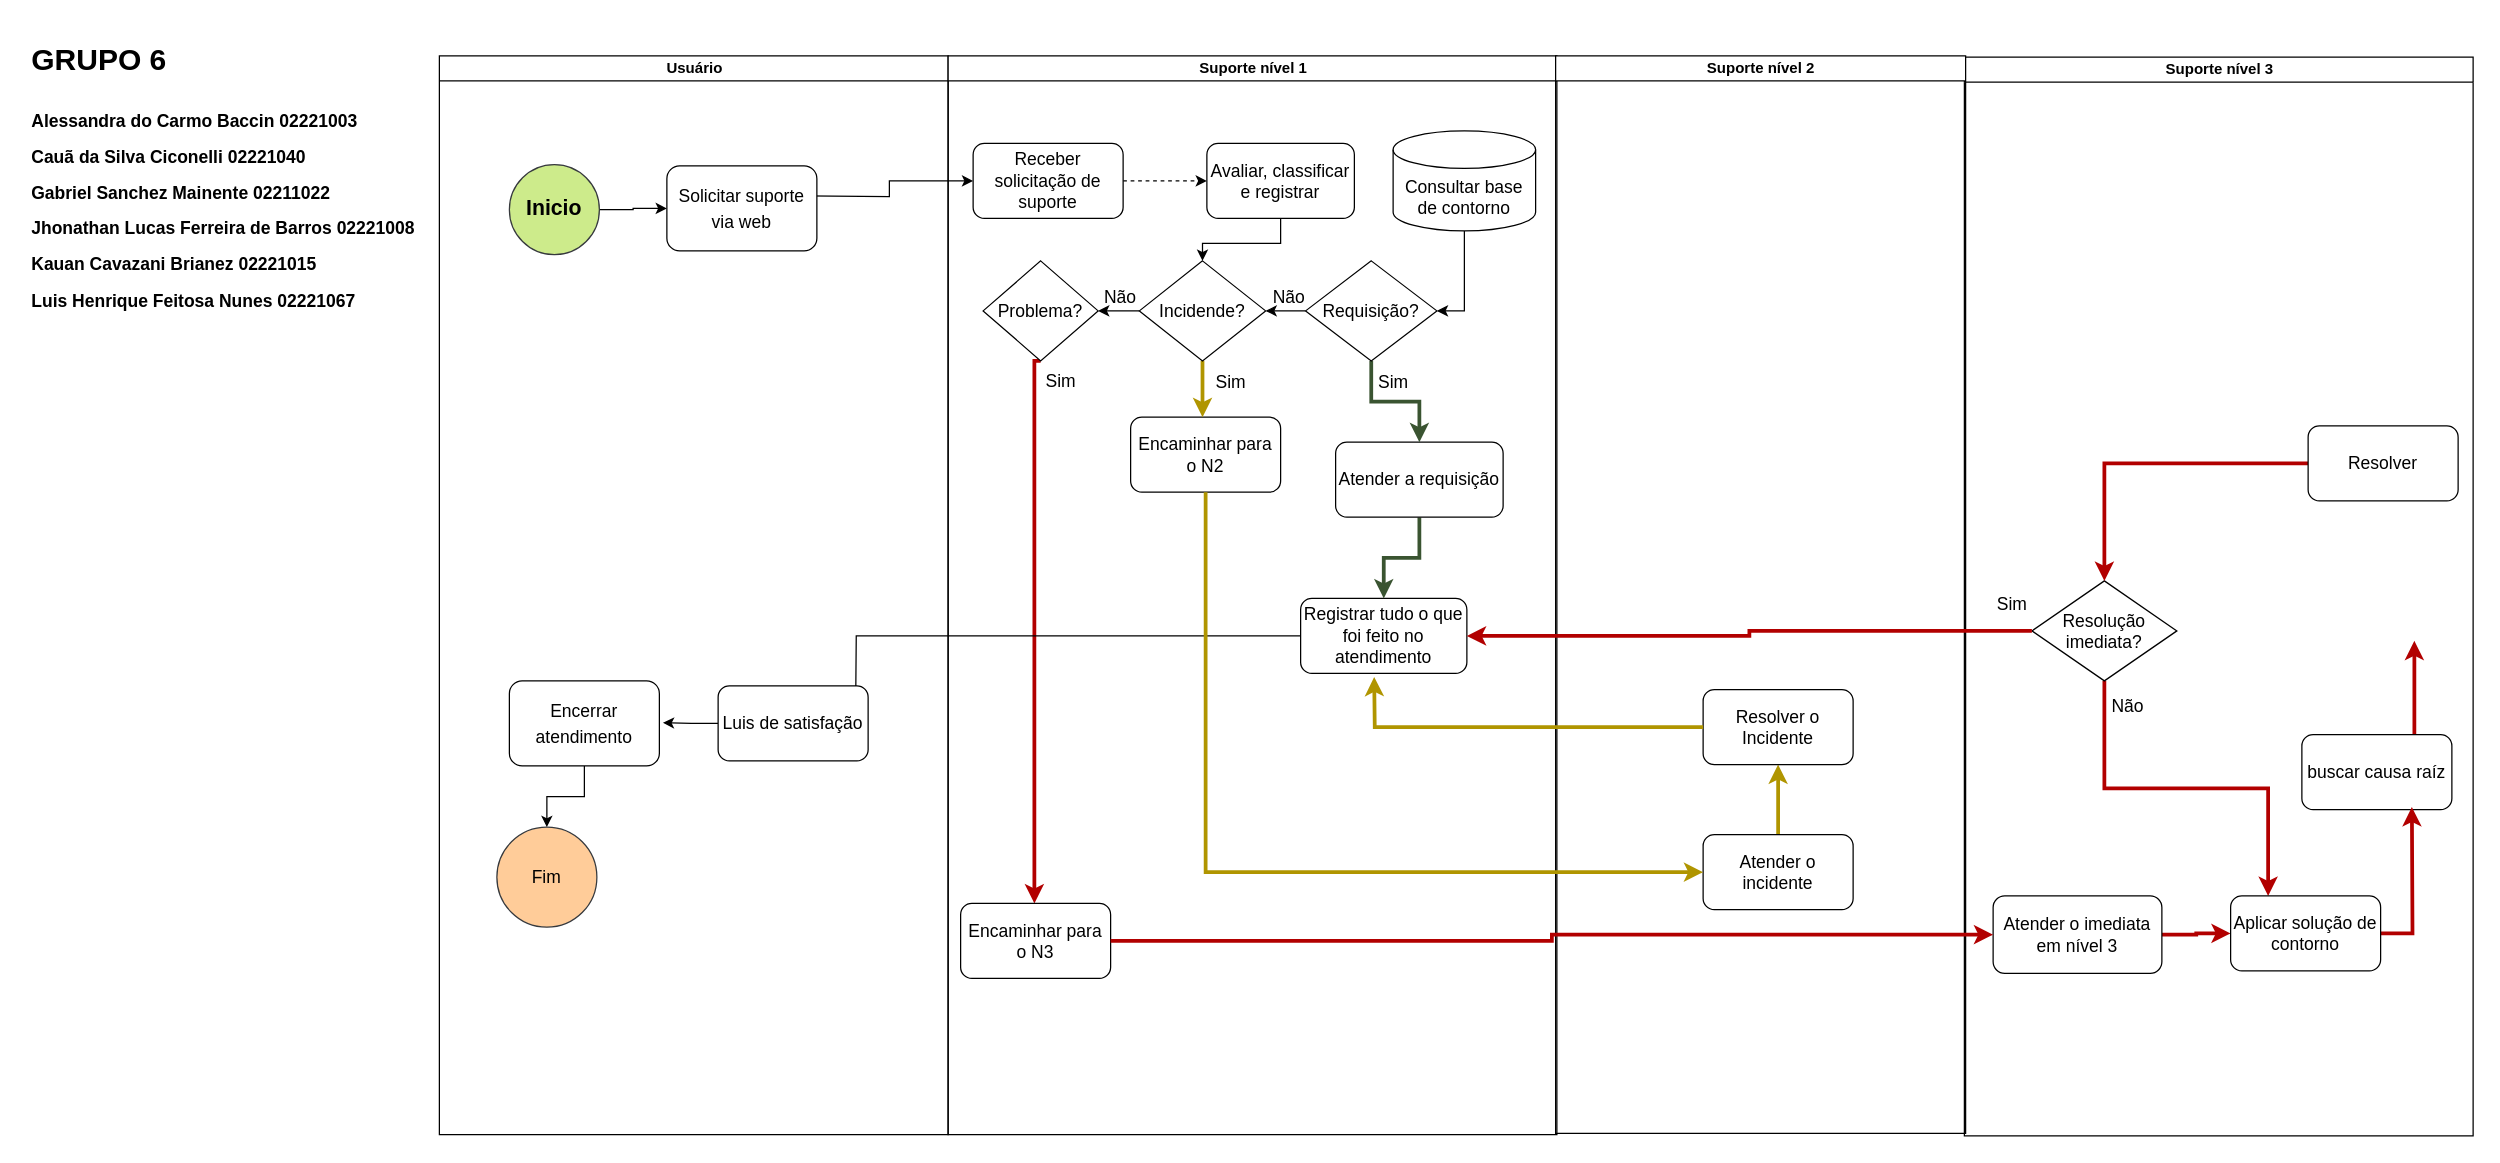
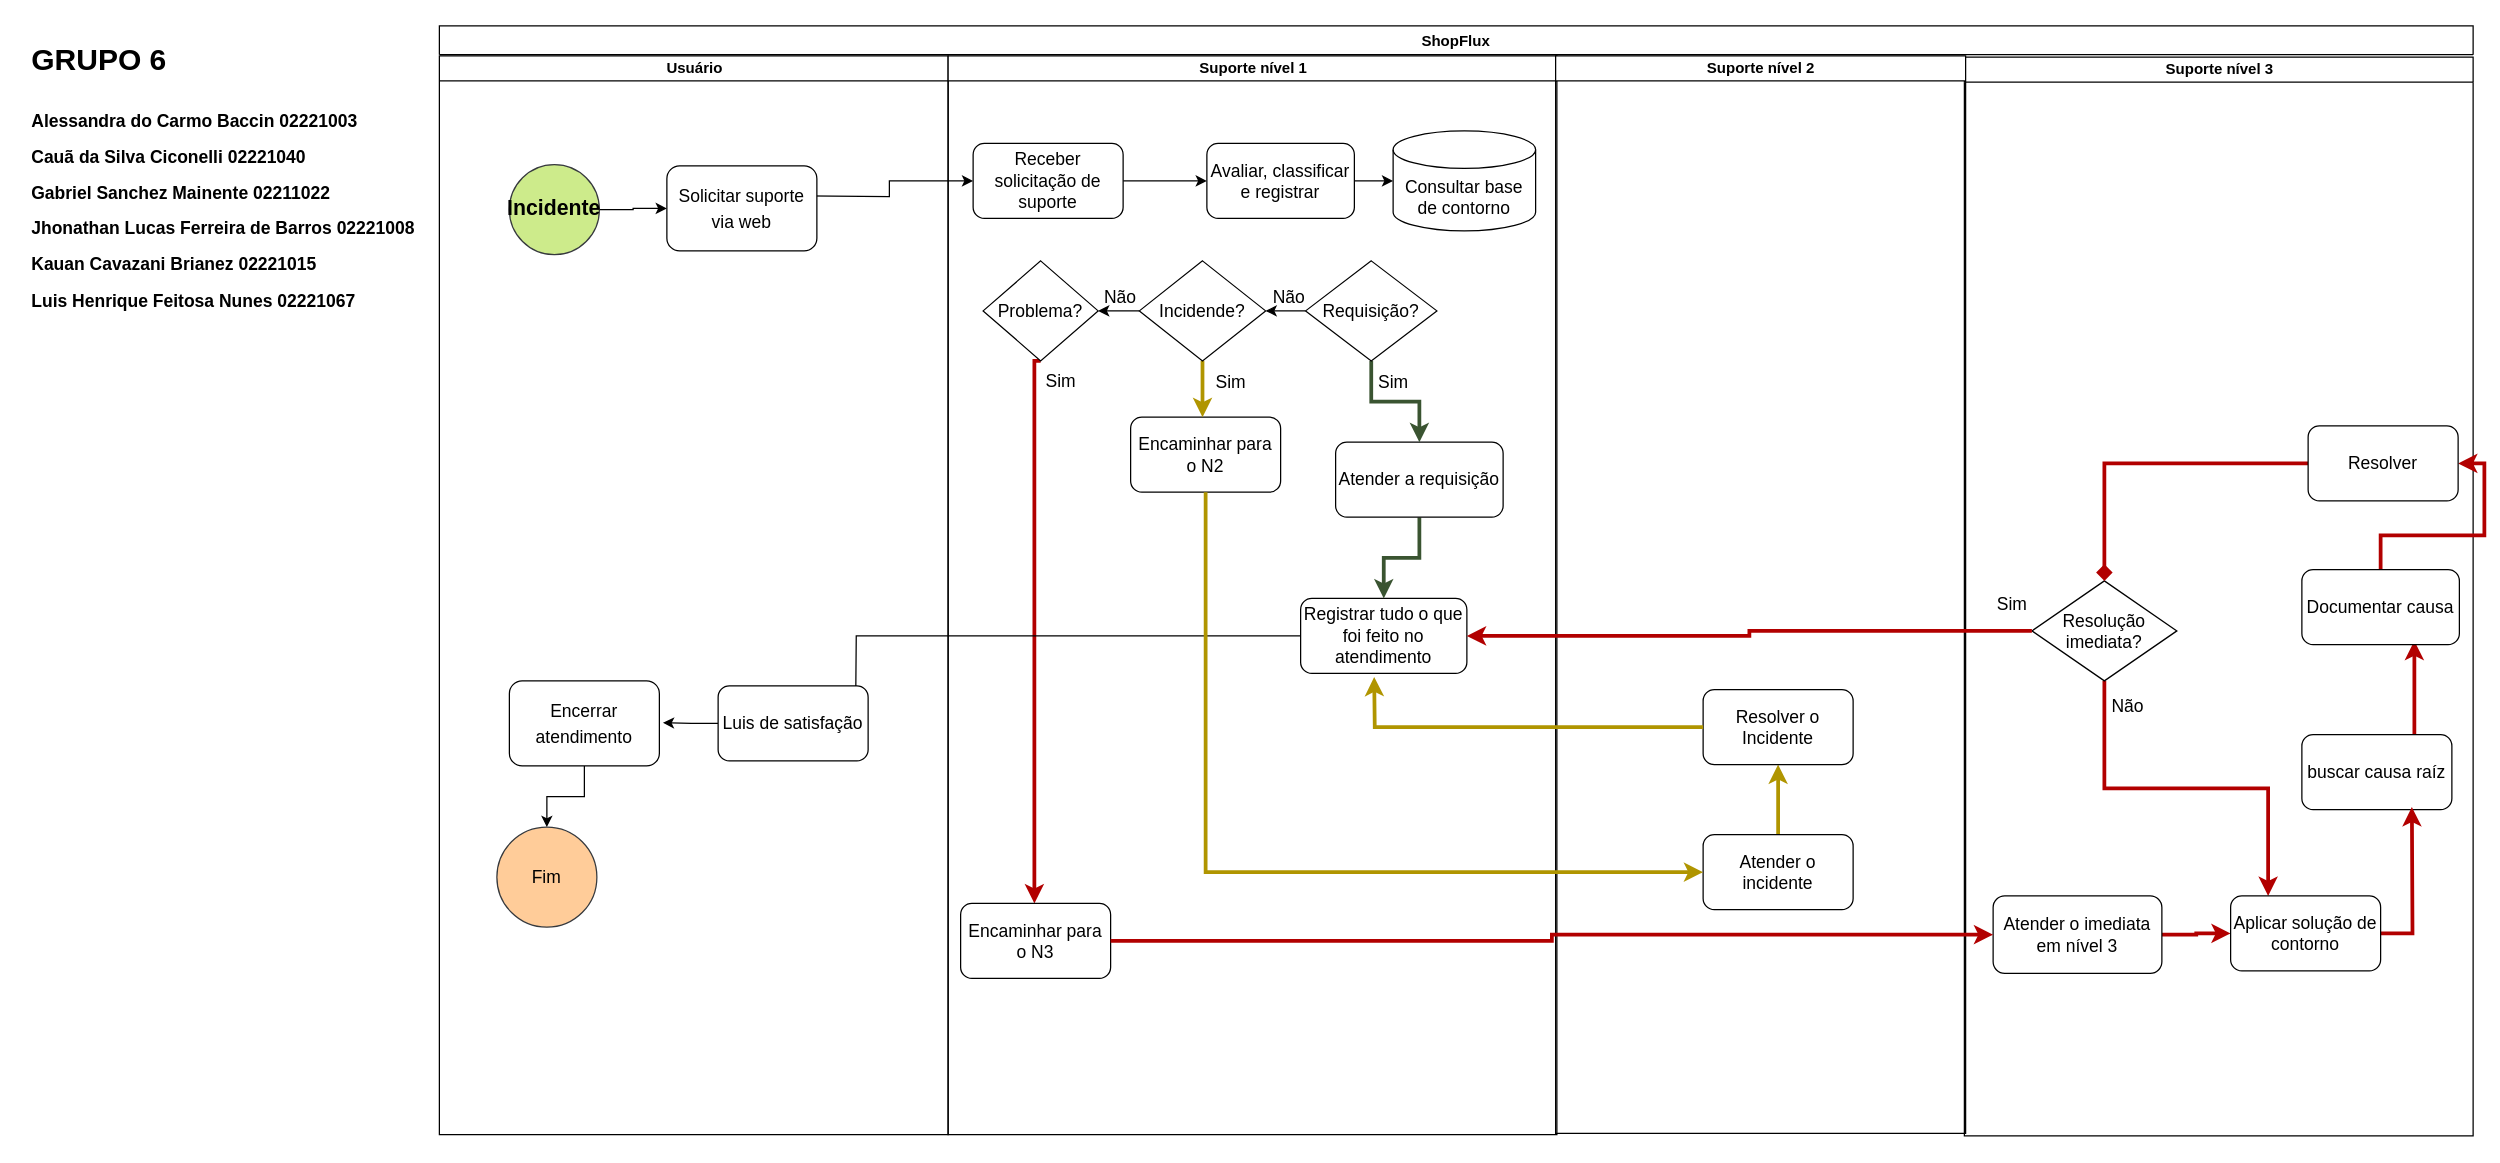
node "ShopFlux": added
edge "Receber solicitação de suporte" -> "Avaliar, classificar e registrar": style dashed -> solid
node "Inicio": label "Inicio" -> "Incidente"
edge "Avaliar, classificar e registrar" -> "Incidende?": now "Avaliar, classificar e registrar" -> "Consultar base de contorno"
edge "Consultar base de contorno" -> "Requisição?": removed
edge "Documentar causa" -> "Resolver": added
edge "Resolver" -> "Resolução imediata?": arrowhead classic -> diamond
node "Documentar causa": added
